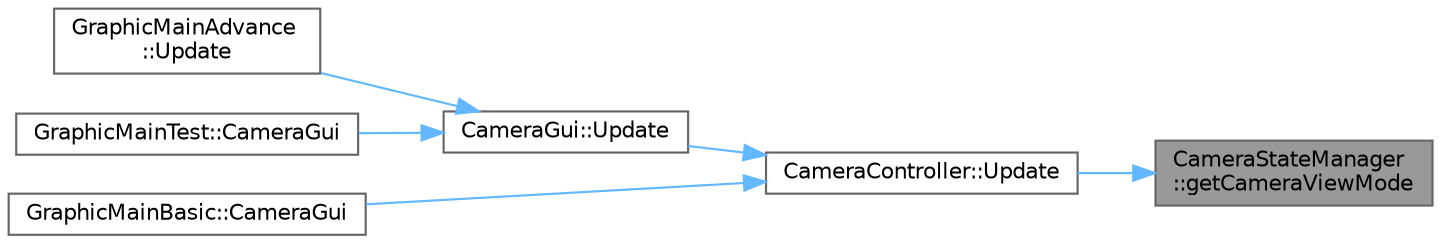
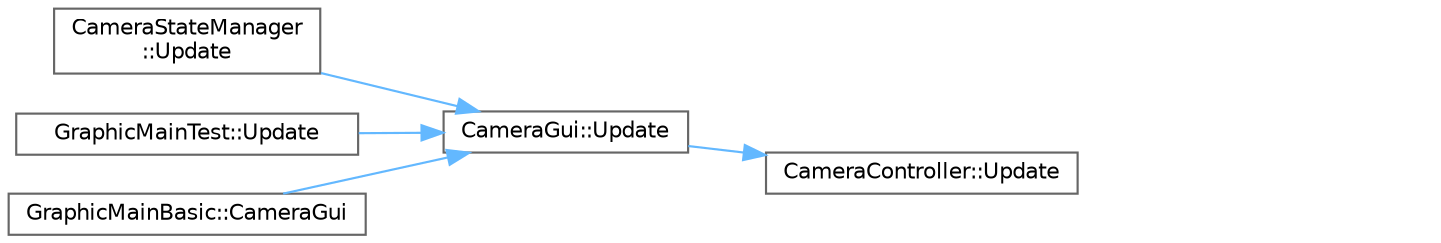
node "GraphicMainAdvance ::Update": label "GraphicMainAdvance ::Update" -> "CameraStateManager ::Update"
node "GraphicMainTest::CameraGui": label "GraphicMainTest::CameraGui" -> "GraphicMainTest::Update"
node "CameraStateManager ::getCameraViewMode": removed
edge "GraphicMainBasic::CameraGui" -> "CameraController::Update": now "GraphicMainBasic::CameraGui" -> "CameraGui::Update"
